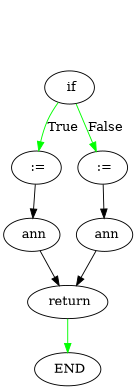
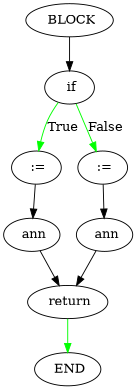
node "BLOCK": added
